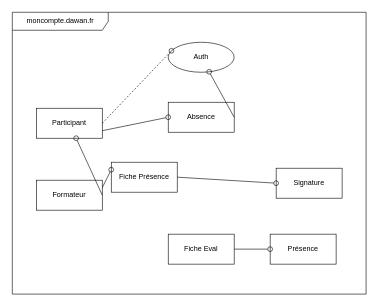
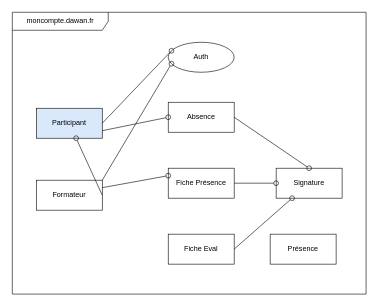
edge "Participant" -> "Auth": style dashed -> solid
edge "Absence" -> "Auth": now "Absence" -> "Signature"
node "Participant": fillcolor #ffffff -> #dae8fc
edge "Formateur" -> "Auth": added
node "Fiche Présence": moved (144, 177) -> (201, 183)
edge "Fiche Eval" -> "Présence": now "Fiche Eval" -> "Signature"
